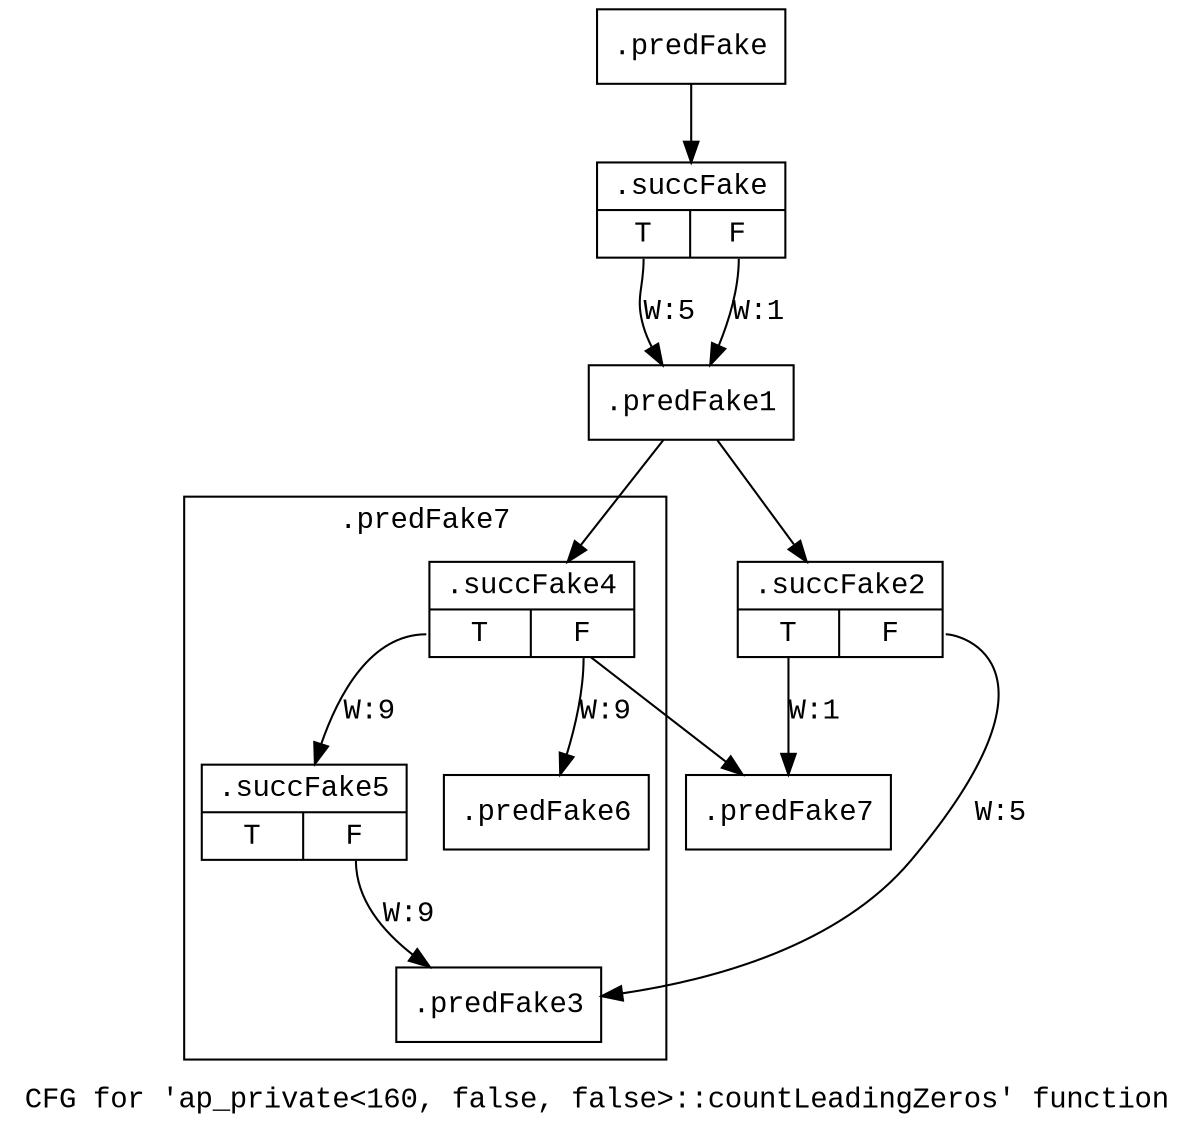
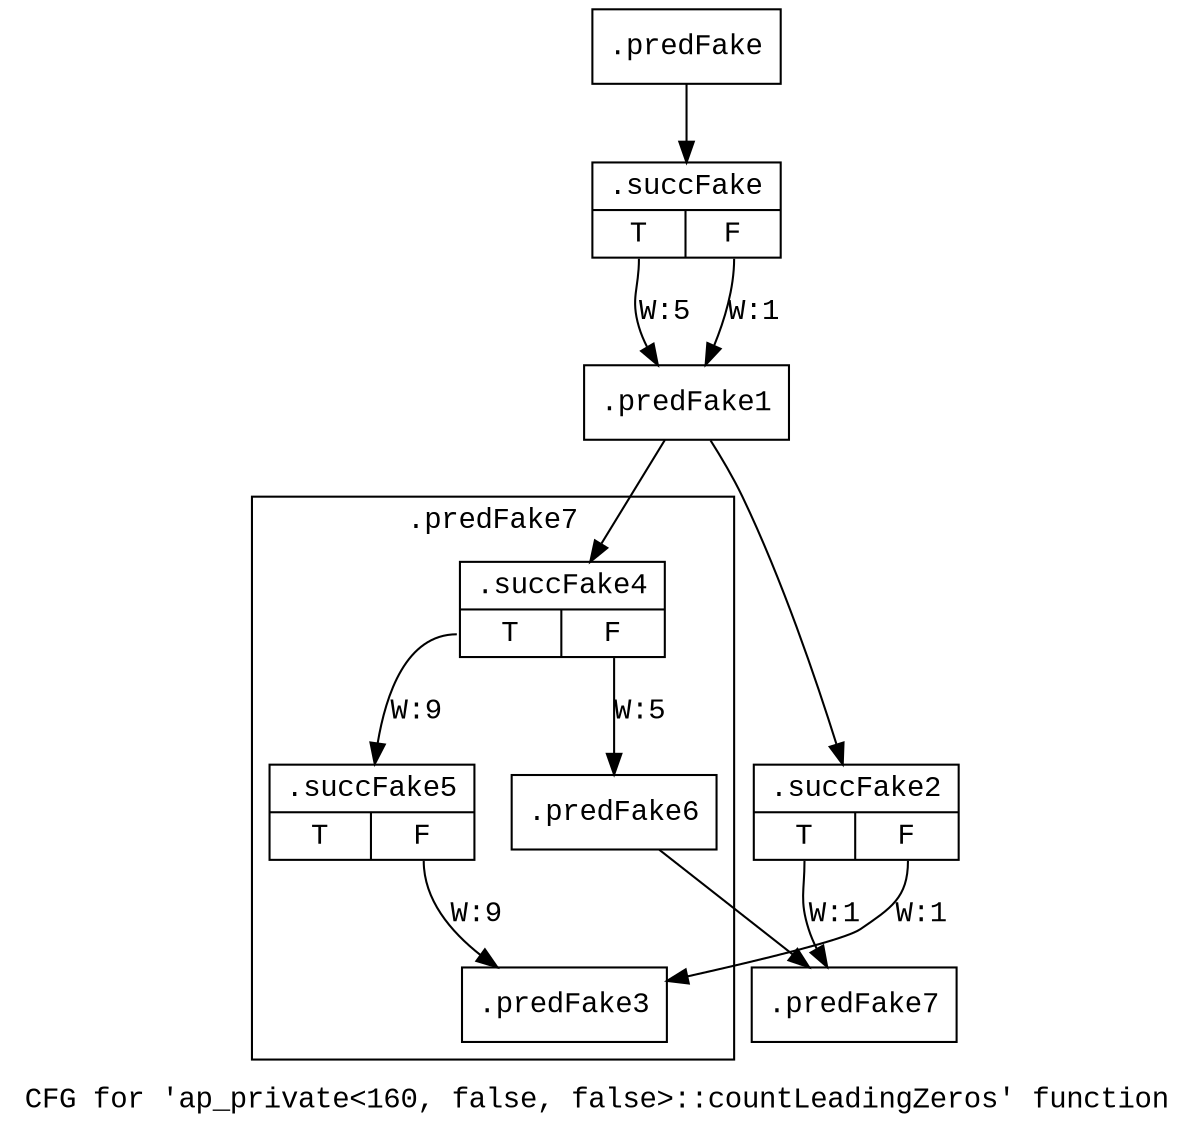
edge ".succFake4" -> ".predFake7": now ".predFake6" -> ".predFake7"
edge ".succFake4" -> ".predFake6": label "W:9" -> "W:5"
edge ".succFake2" -> ".predFake3": label "W:5" -> "W:1"
